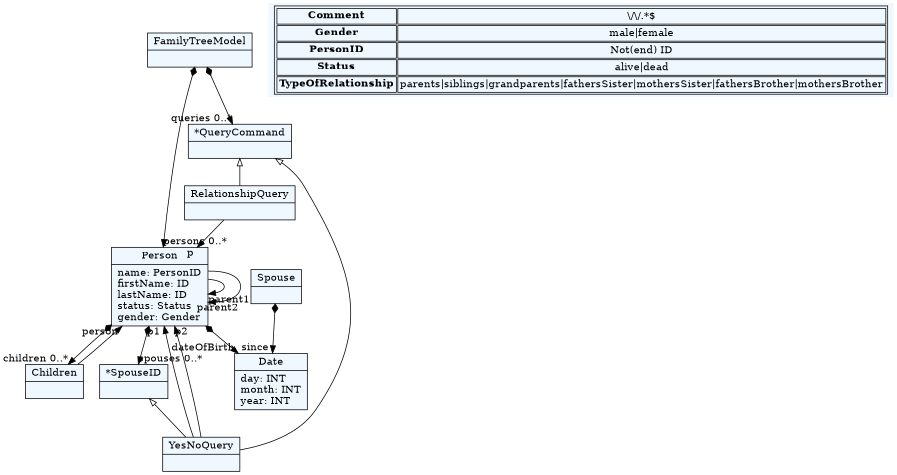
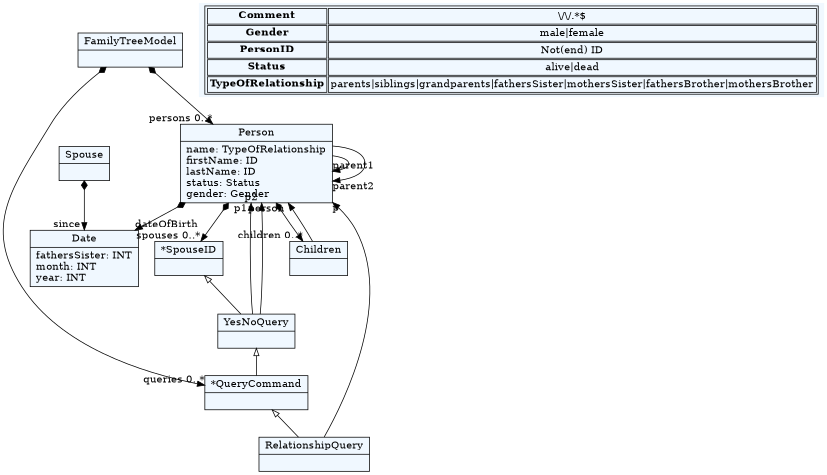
node "Person": text "name: PersonID" -> "name: TypeOfRelationship"
edge "YesNoQuery" -> "*QueryCommand": reversed
node "Date": text "day: INT" -> "fathersSister: INT"
